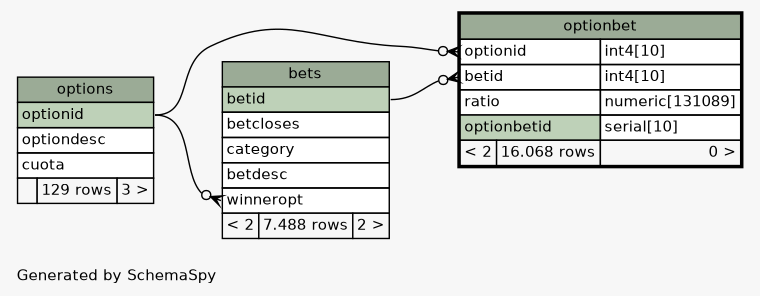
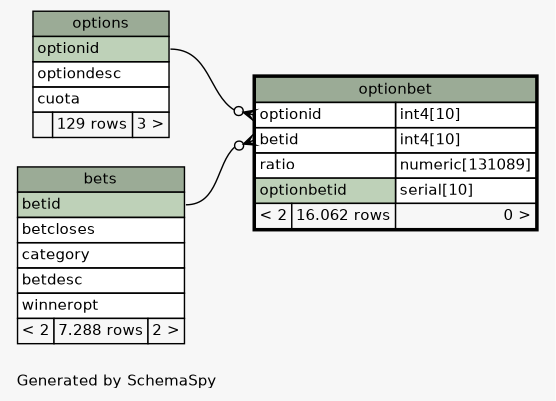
edge "options" -> "bets": removed
node "optionbet": text "16.068 rows" -> "16.062 rows"
node "bets": text "7.488 rows" -> "7.288 rows"
